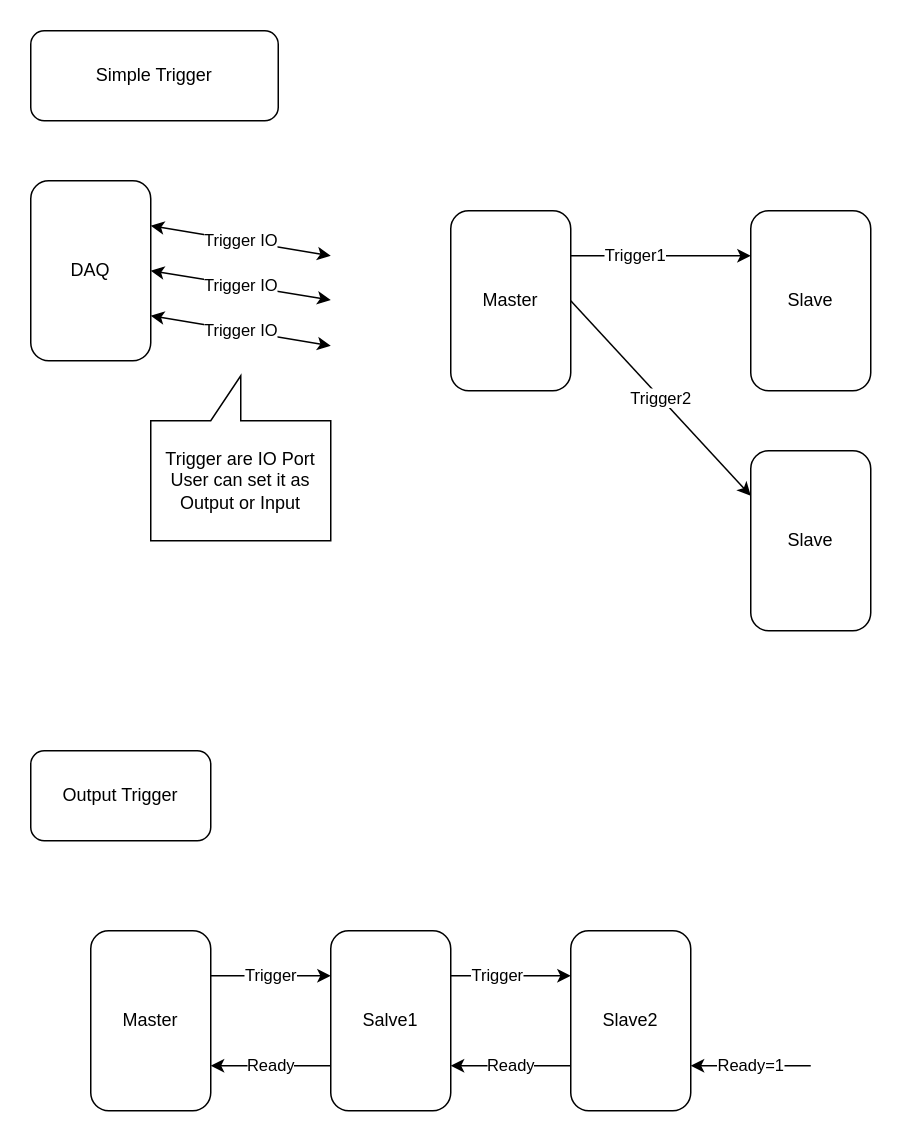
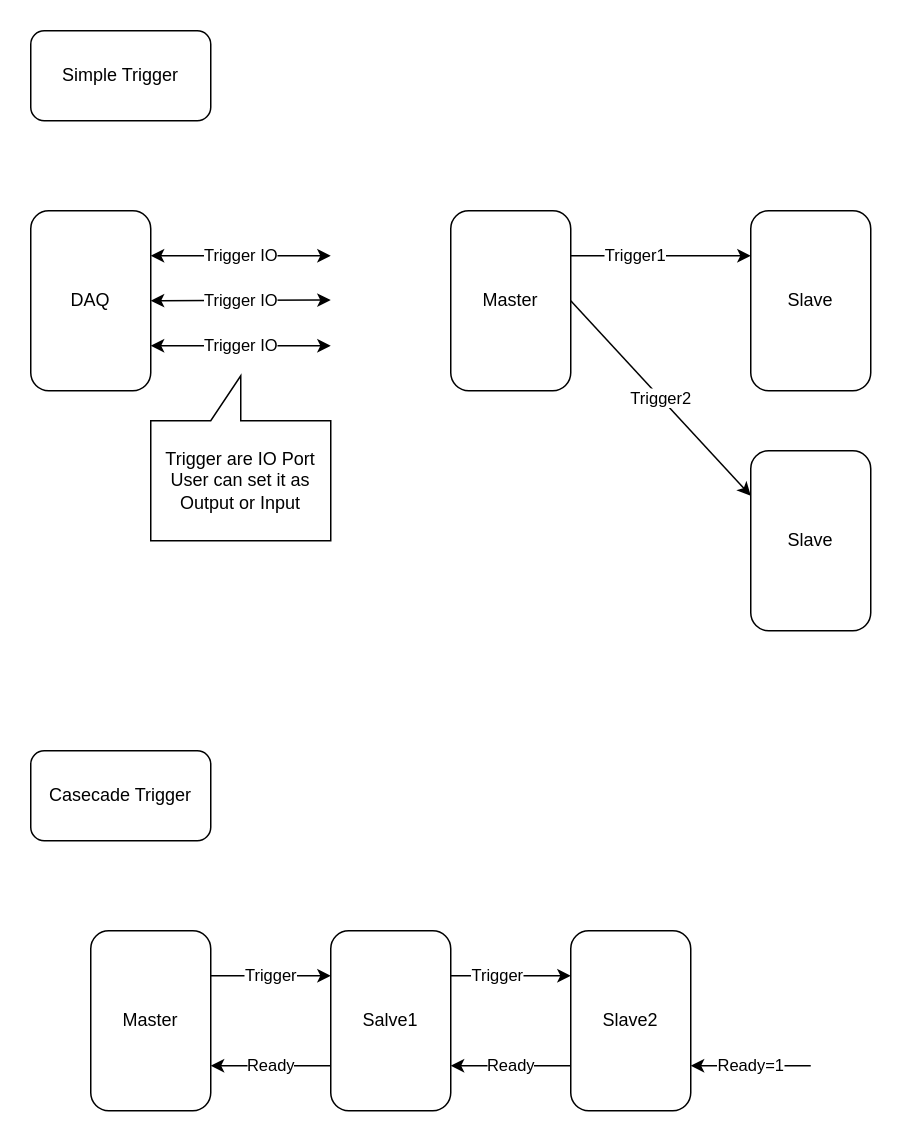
node "Simple Trigger": size 248x90 -> 180x90
node "DAQ": moved (91, 271) -> (91, 301)
node "Output Trigger": label "Output Trigger" -> "Casecade Trigger"
